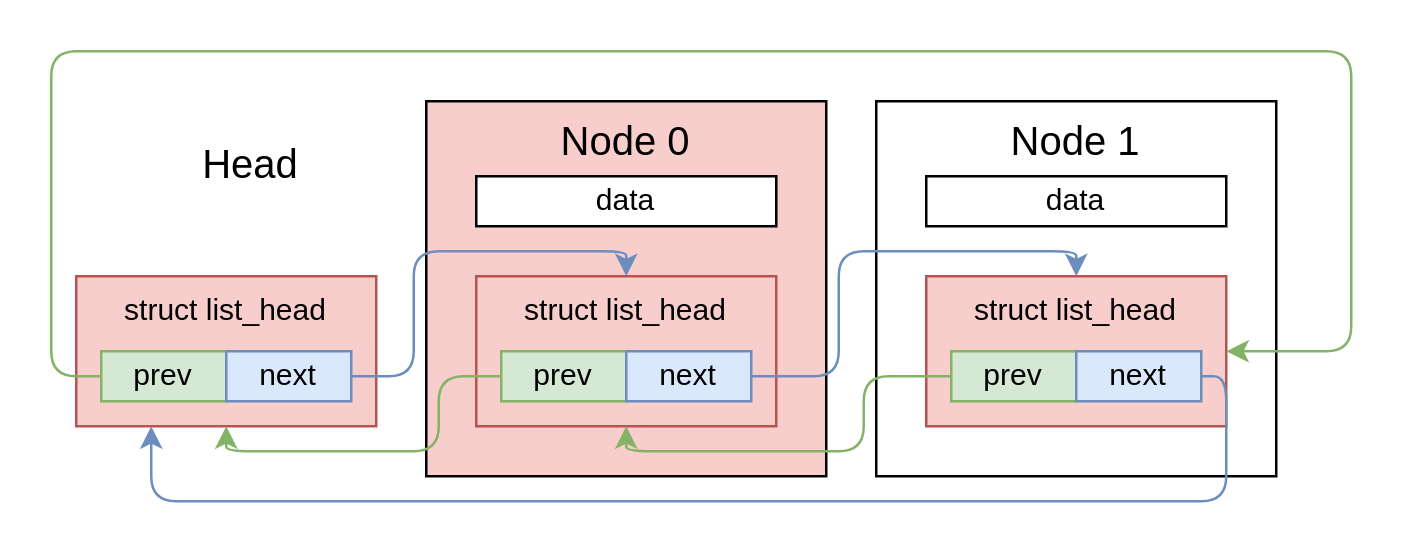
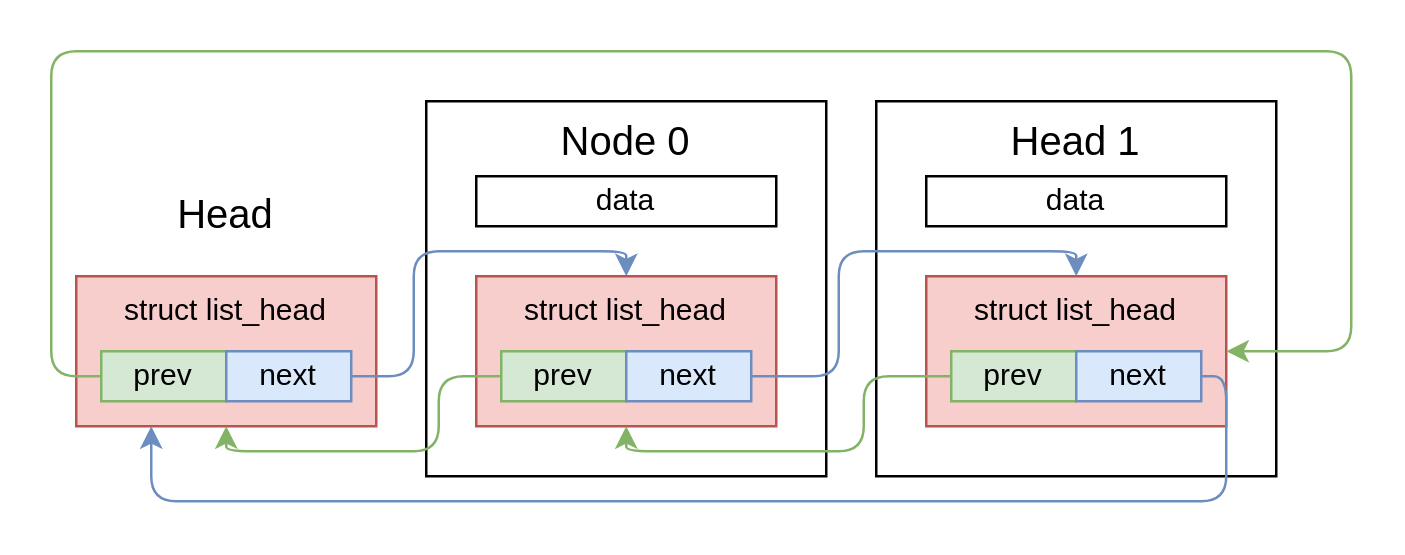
node "Node 0": fillcolor #f8cecc -> #ffffff
node "Node 1": label "Node 1" -> "Head 1"
node "Head": moved (251, 164) -> (226, 214)
